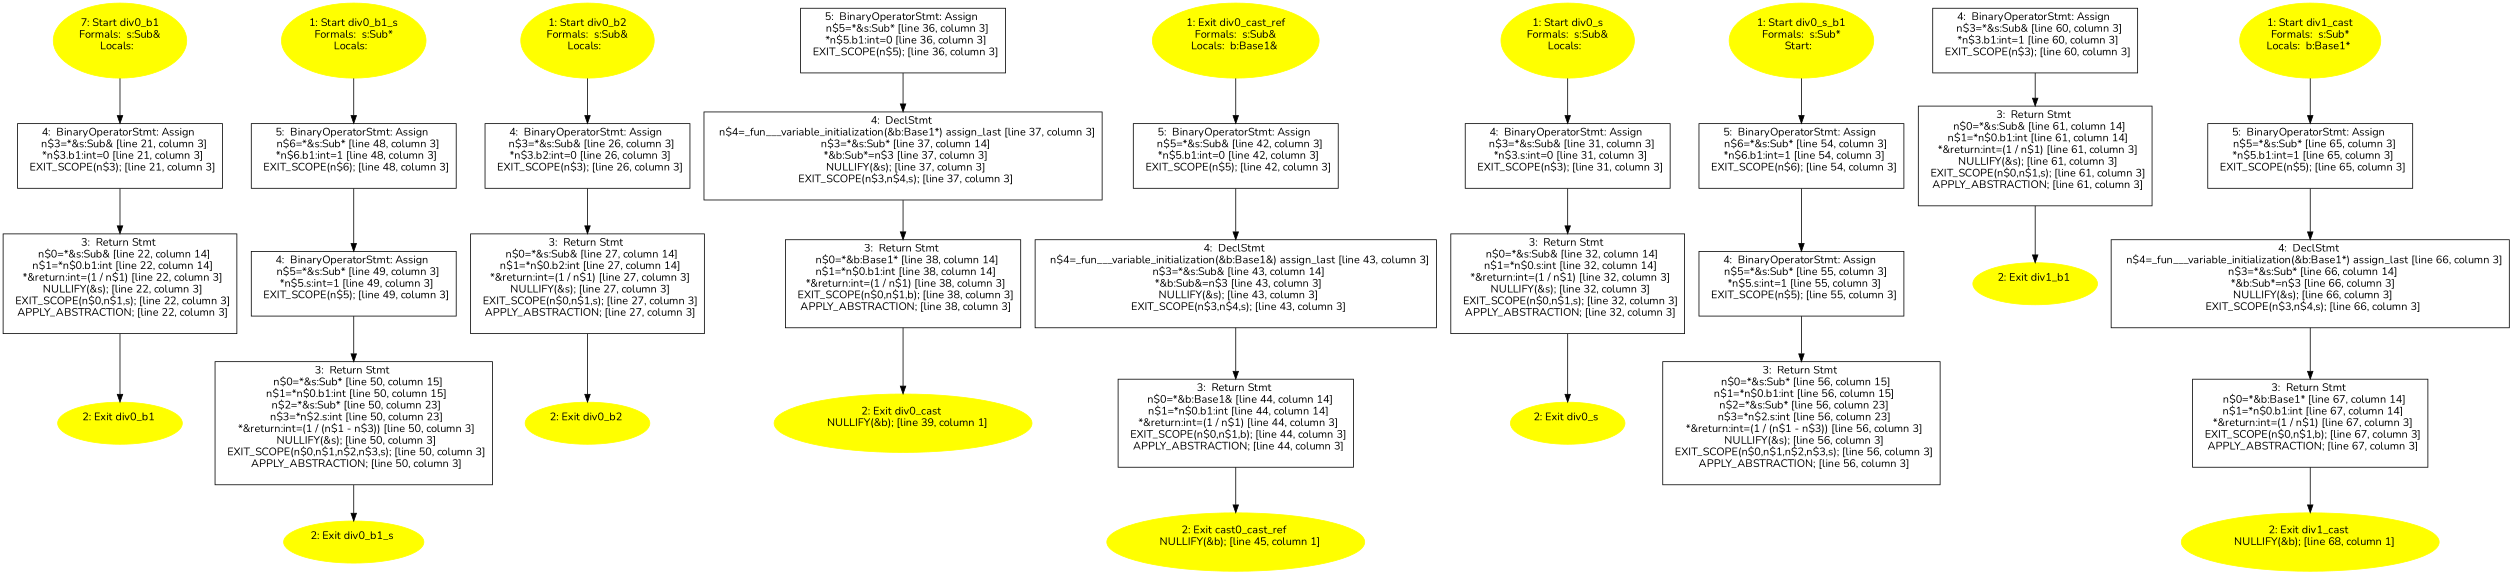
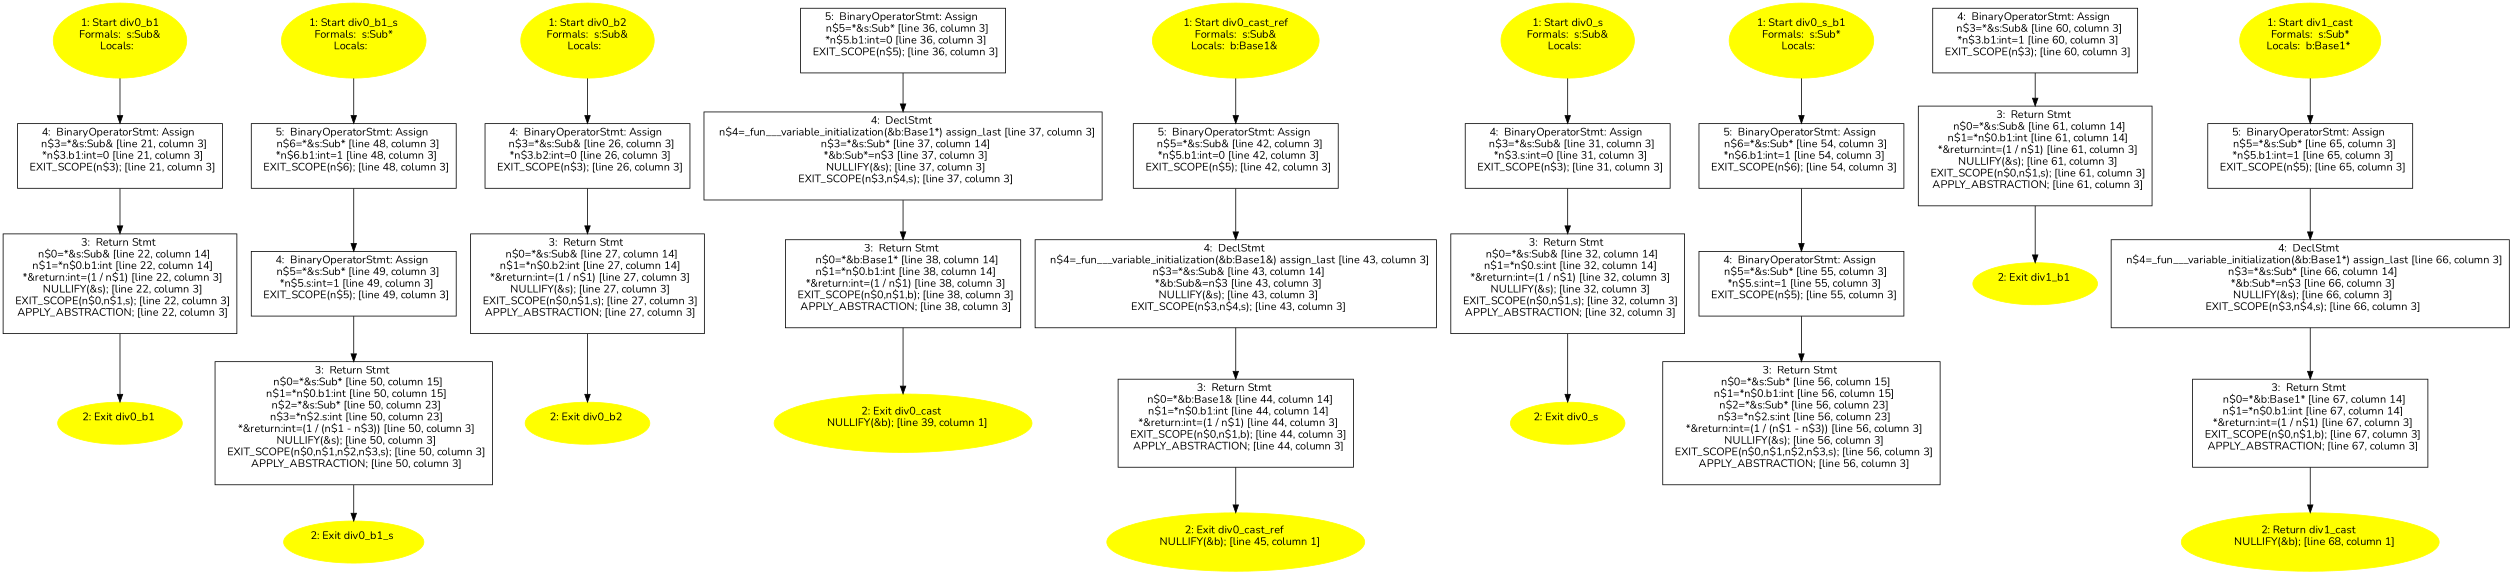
node "7: Start div0_b1 Formals:  s:Sub& Locals:": label "7: Start div0_b1 Formals:  s:Sub& Locals:" -> "1: Start div0_b1 Formals:  s:Sub& Locals:"
node "1: Exit div0_cast_ref Formals:  s:Sub& Locals:  b:Base1&": label "1: Exit div0_cast_ref Formals:  s:Sub& Locals:  b:Base1&" -> "1: Start div0_cast_ref Formals:  s:Sub& Locals:  b:Base1&"
node "1: Start div0_s_b1 Formals:  s:Sub* Start:": label "1: Start div0_s_b1 Formals:  s:Sub* Start:" -> "1: Start div0_s_b1 Formals:  s:Sub* Locals:"
node "2: Exit cast0_cast_ref NULLIFY(&b); [line 45, column 1]": label "2: Exit cast0_cast_ref NULLIFY(&b); [line 45, column 1]" -> "2: Exit div0_cast_ref NULLIFY(&b); [line 45, column 1]"
node "2: Exit div1_cast NULLIFY(&b); [line 68, column 1]": label "2: Exit div1_cast NULLIFY(&b); [line 68, column 1]" -> "2: Return div1_cast NULLIFY(&b); [line 68, column 1]"
